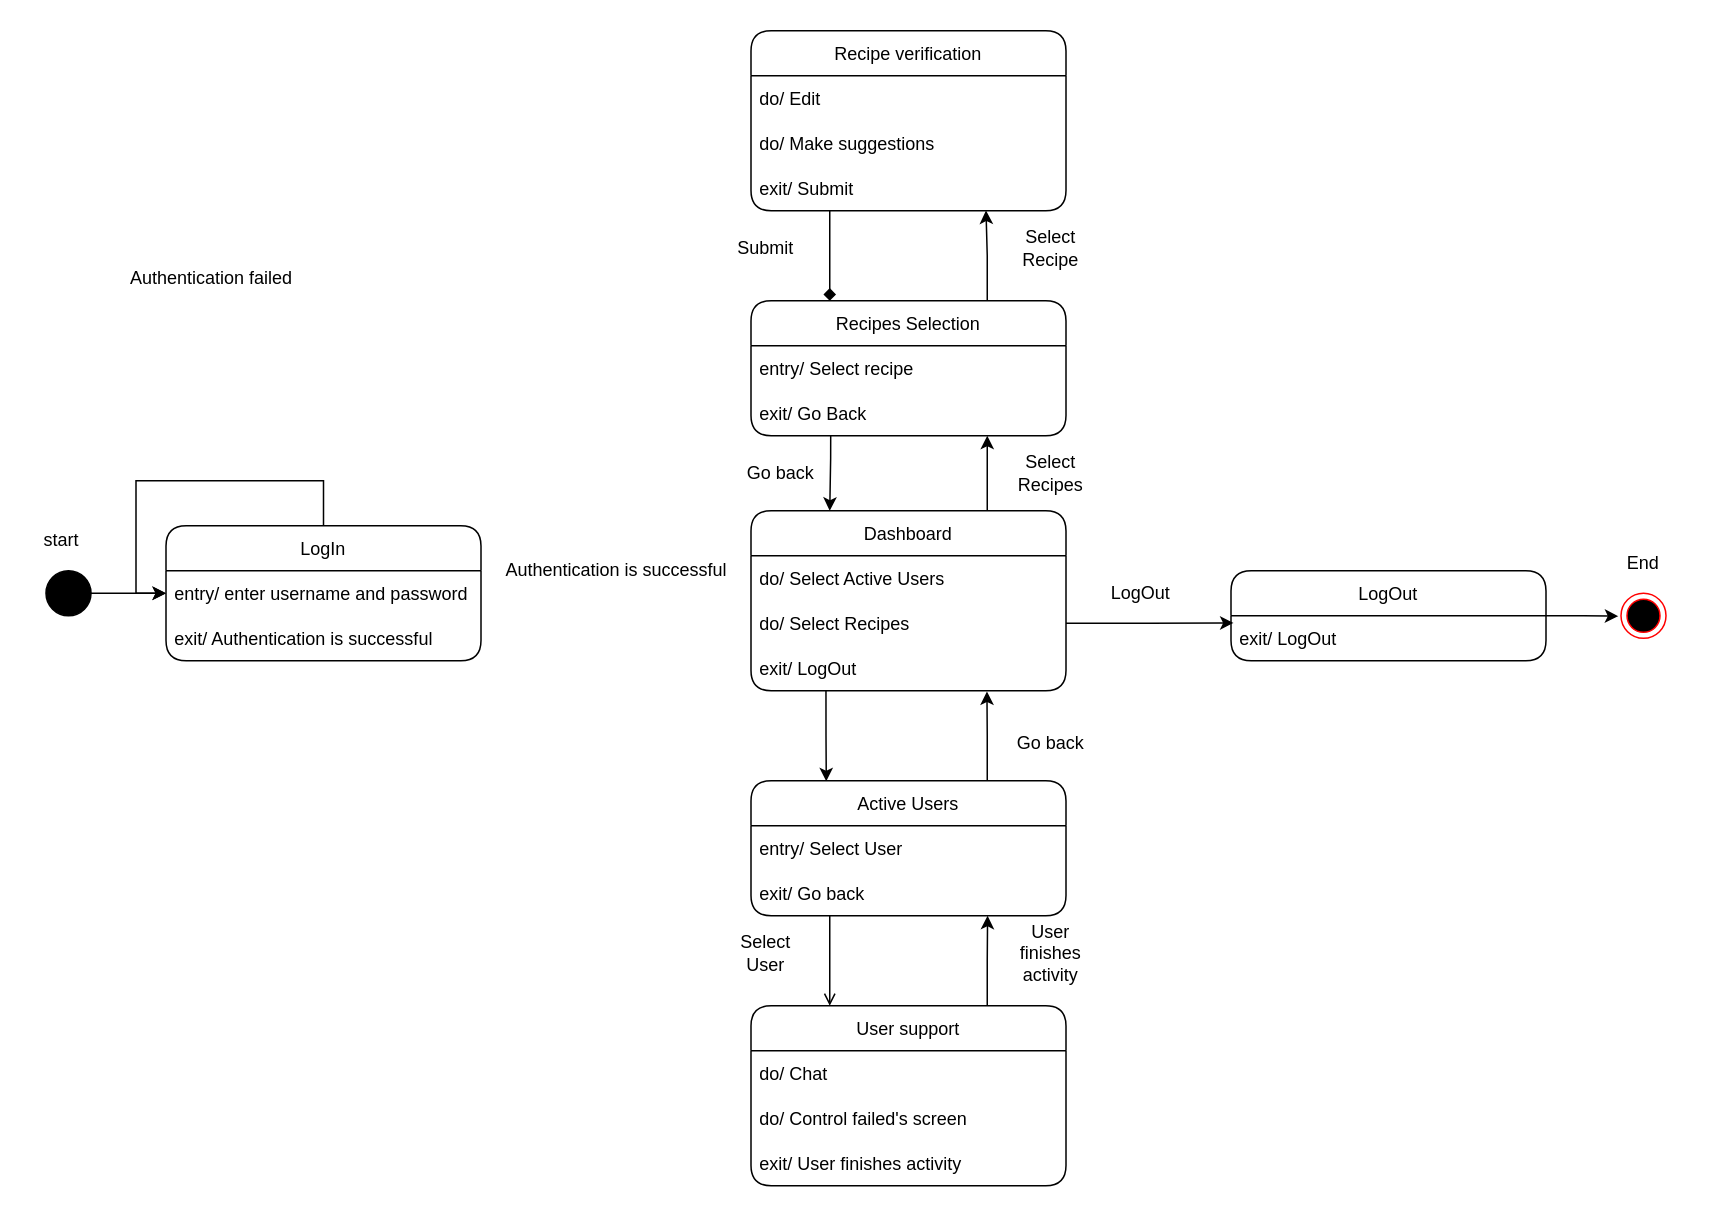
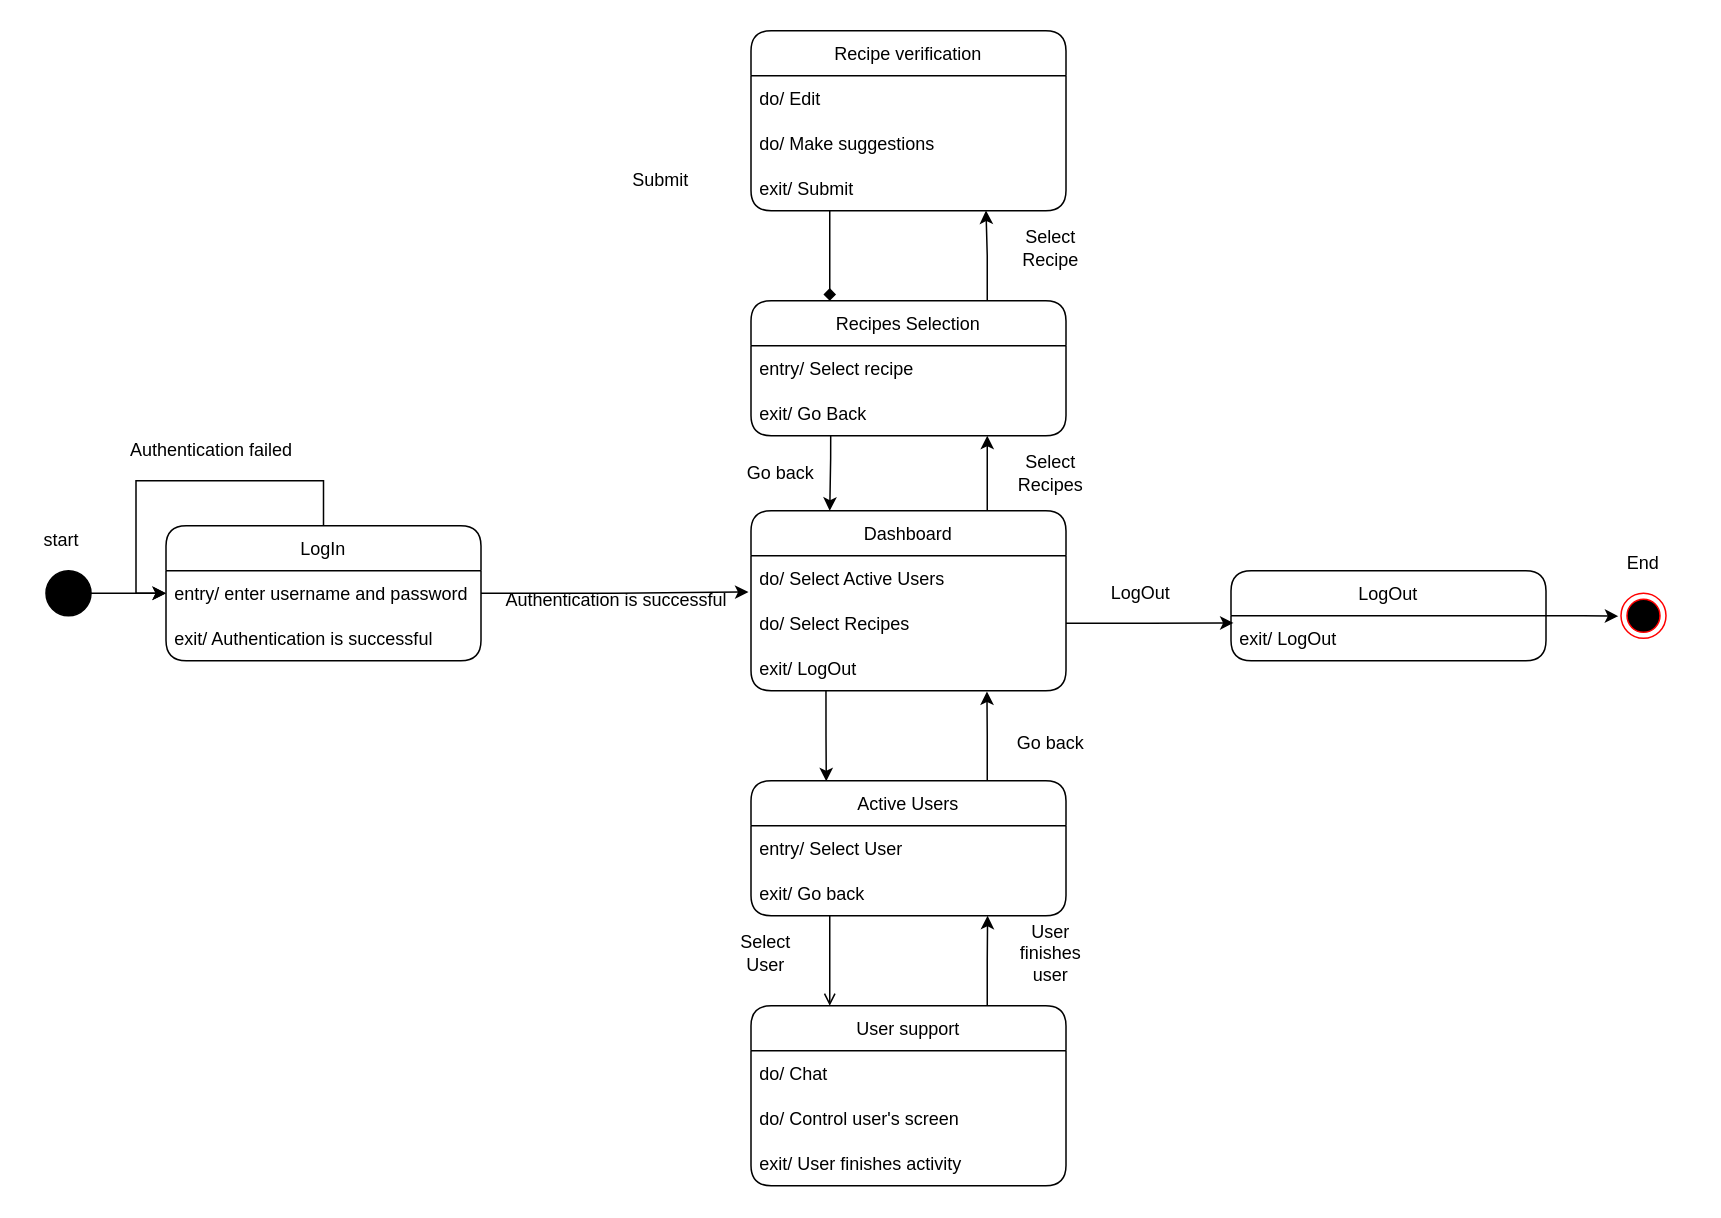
node "Submit": moved (766, 248) -> (661, 181)
node "Authentication failed": moved (211, 278) -> (211, 451)
node "Authentication is successful": moved (616, 571) -> (616, 601)
edge "entry/ enter username and password" -> "do/ Select Active Users": added
node "User finishes activity": label "User finishes activity" -> "User finishes user"
node "do/ Control failed's screen": label "do/ Control failed's screen" -> "do/ Control user's screen"
